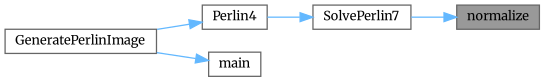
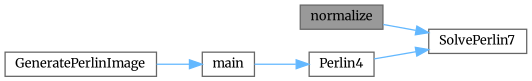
edge "SolvePerlin7" -> "normalize": reversed
edge "GeneratePerlinImage" -> "Perlin4": now "main" -> "Perlin4"
